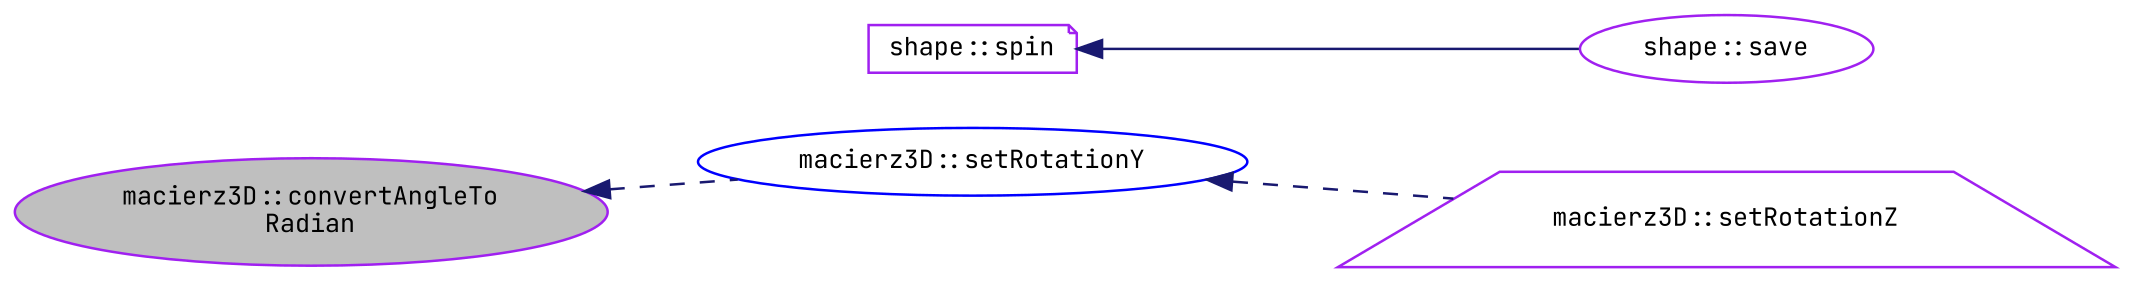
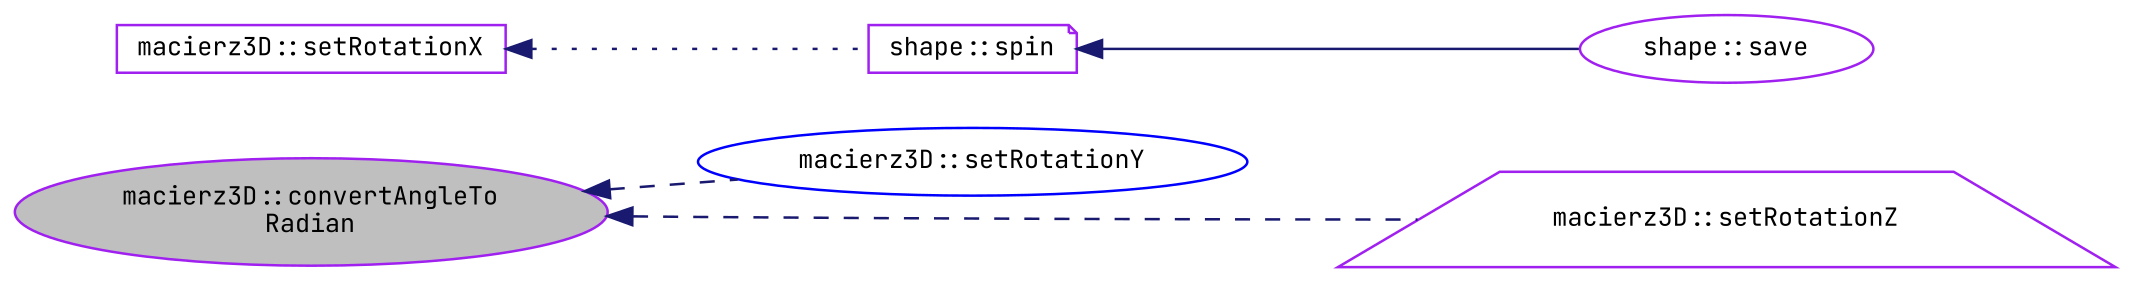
node "macierz3D::setRotationX": added
edge "macierz3D::setRotationZ" -> "macierz3D::setRotationY": now "macierz3D::setRotationZ" -> "macierz3D::convertAngleTo Radian"
